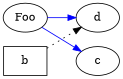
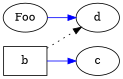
edge "Foo" -> "c": now "b" -> "c"
